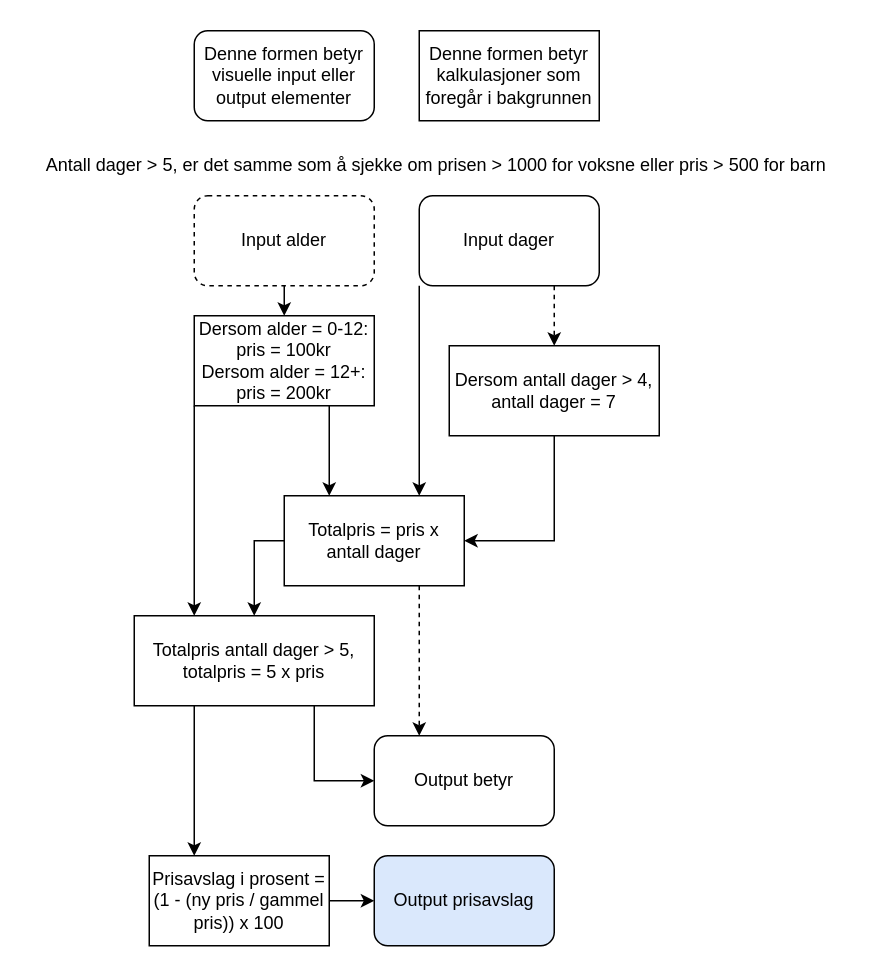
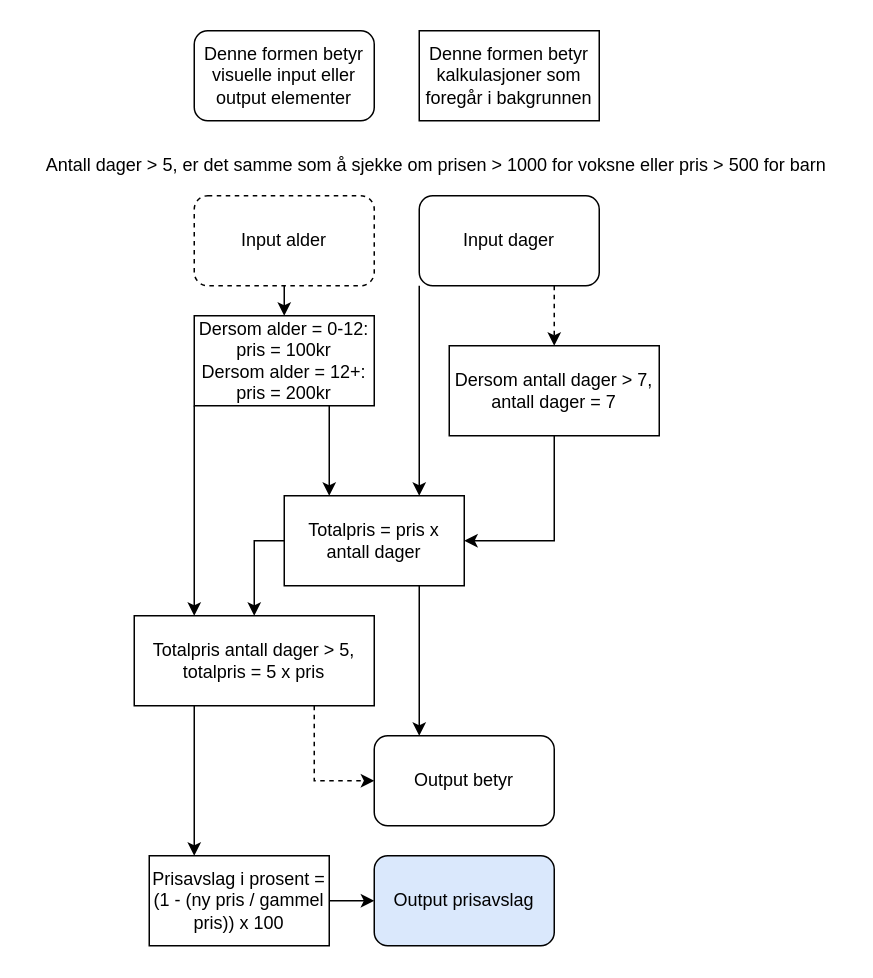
node "Dersom antall dager > 4, antall dager = 7": label "Dersom antall dager > 4, antall dager = 7" -> "Dersom antall dager > 7, antall dager = 7"
edge "Totalpris = pris x antall dager" -> "Output betyr": style dashed -> solid
edge "Totalpris antall dager > 5, totalpris = 5 x pris" -> "Output betyr": style solid -> dashed
